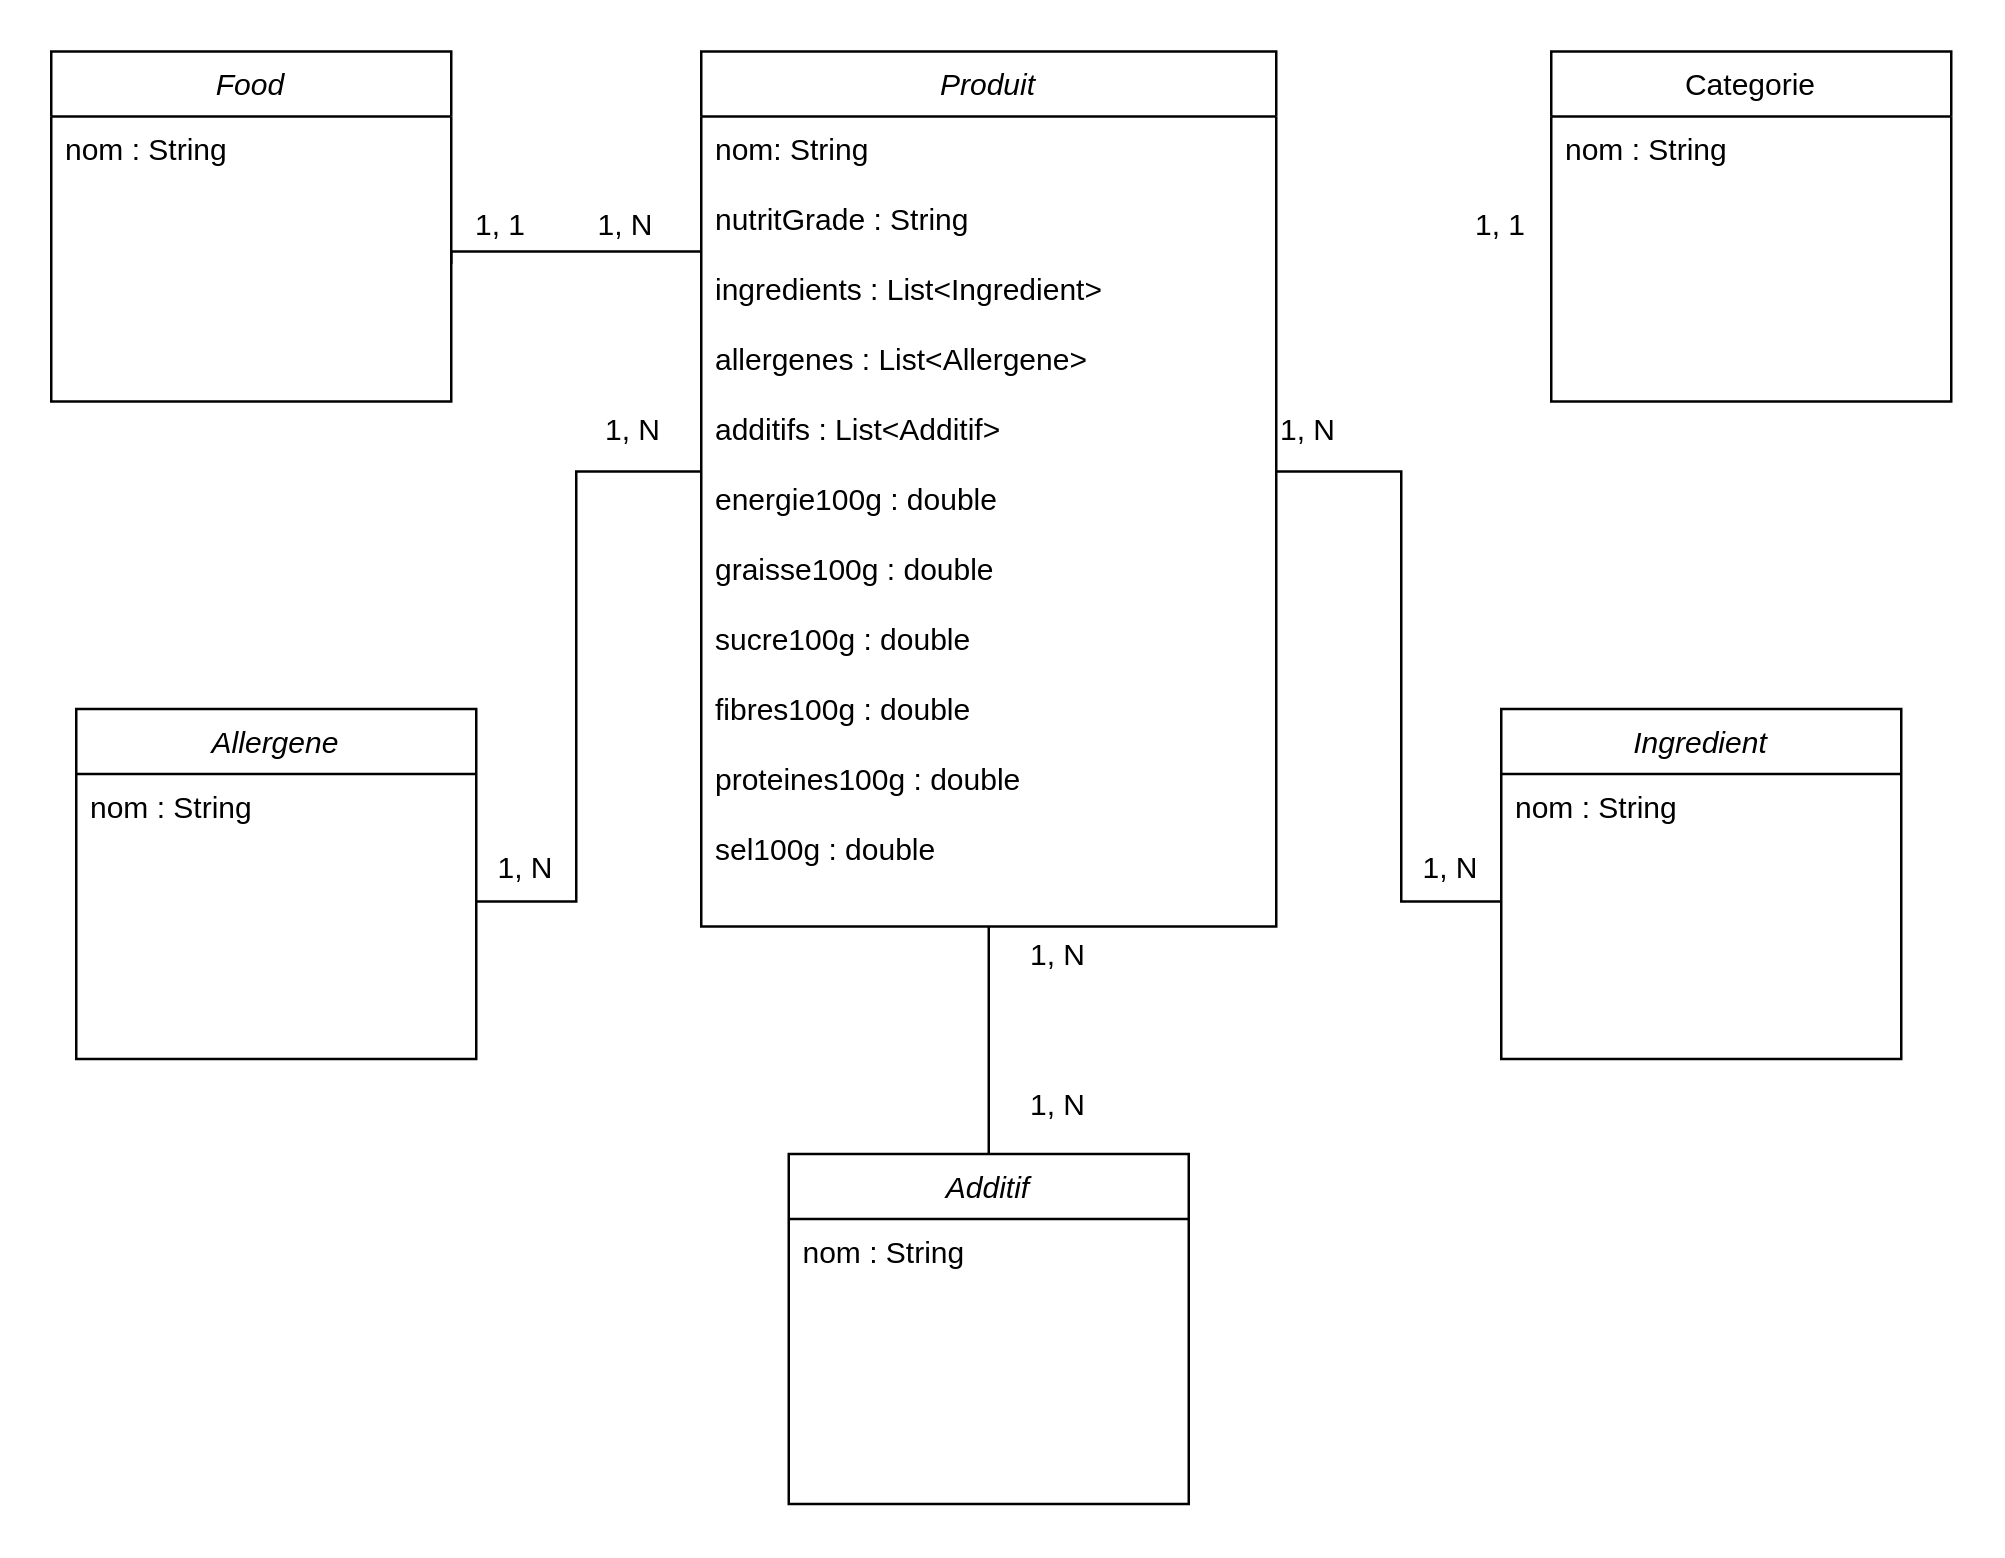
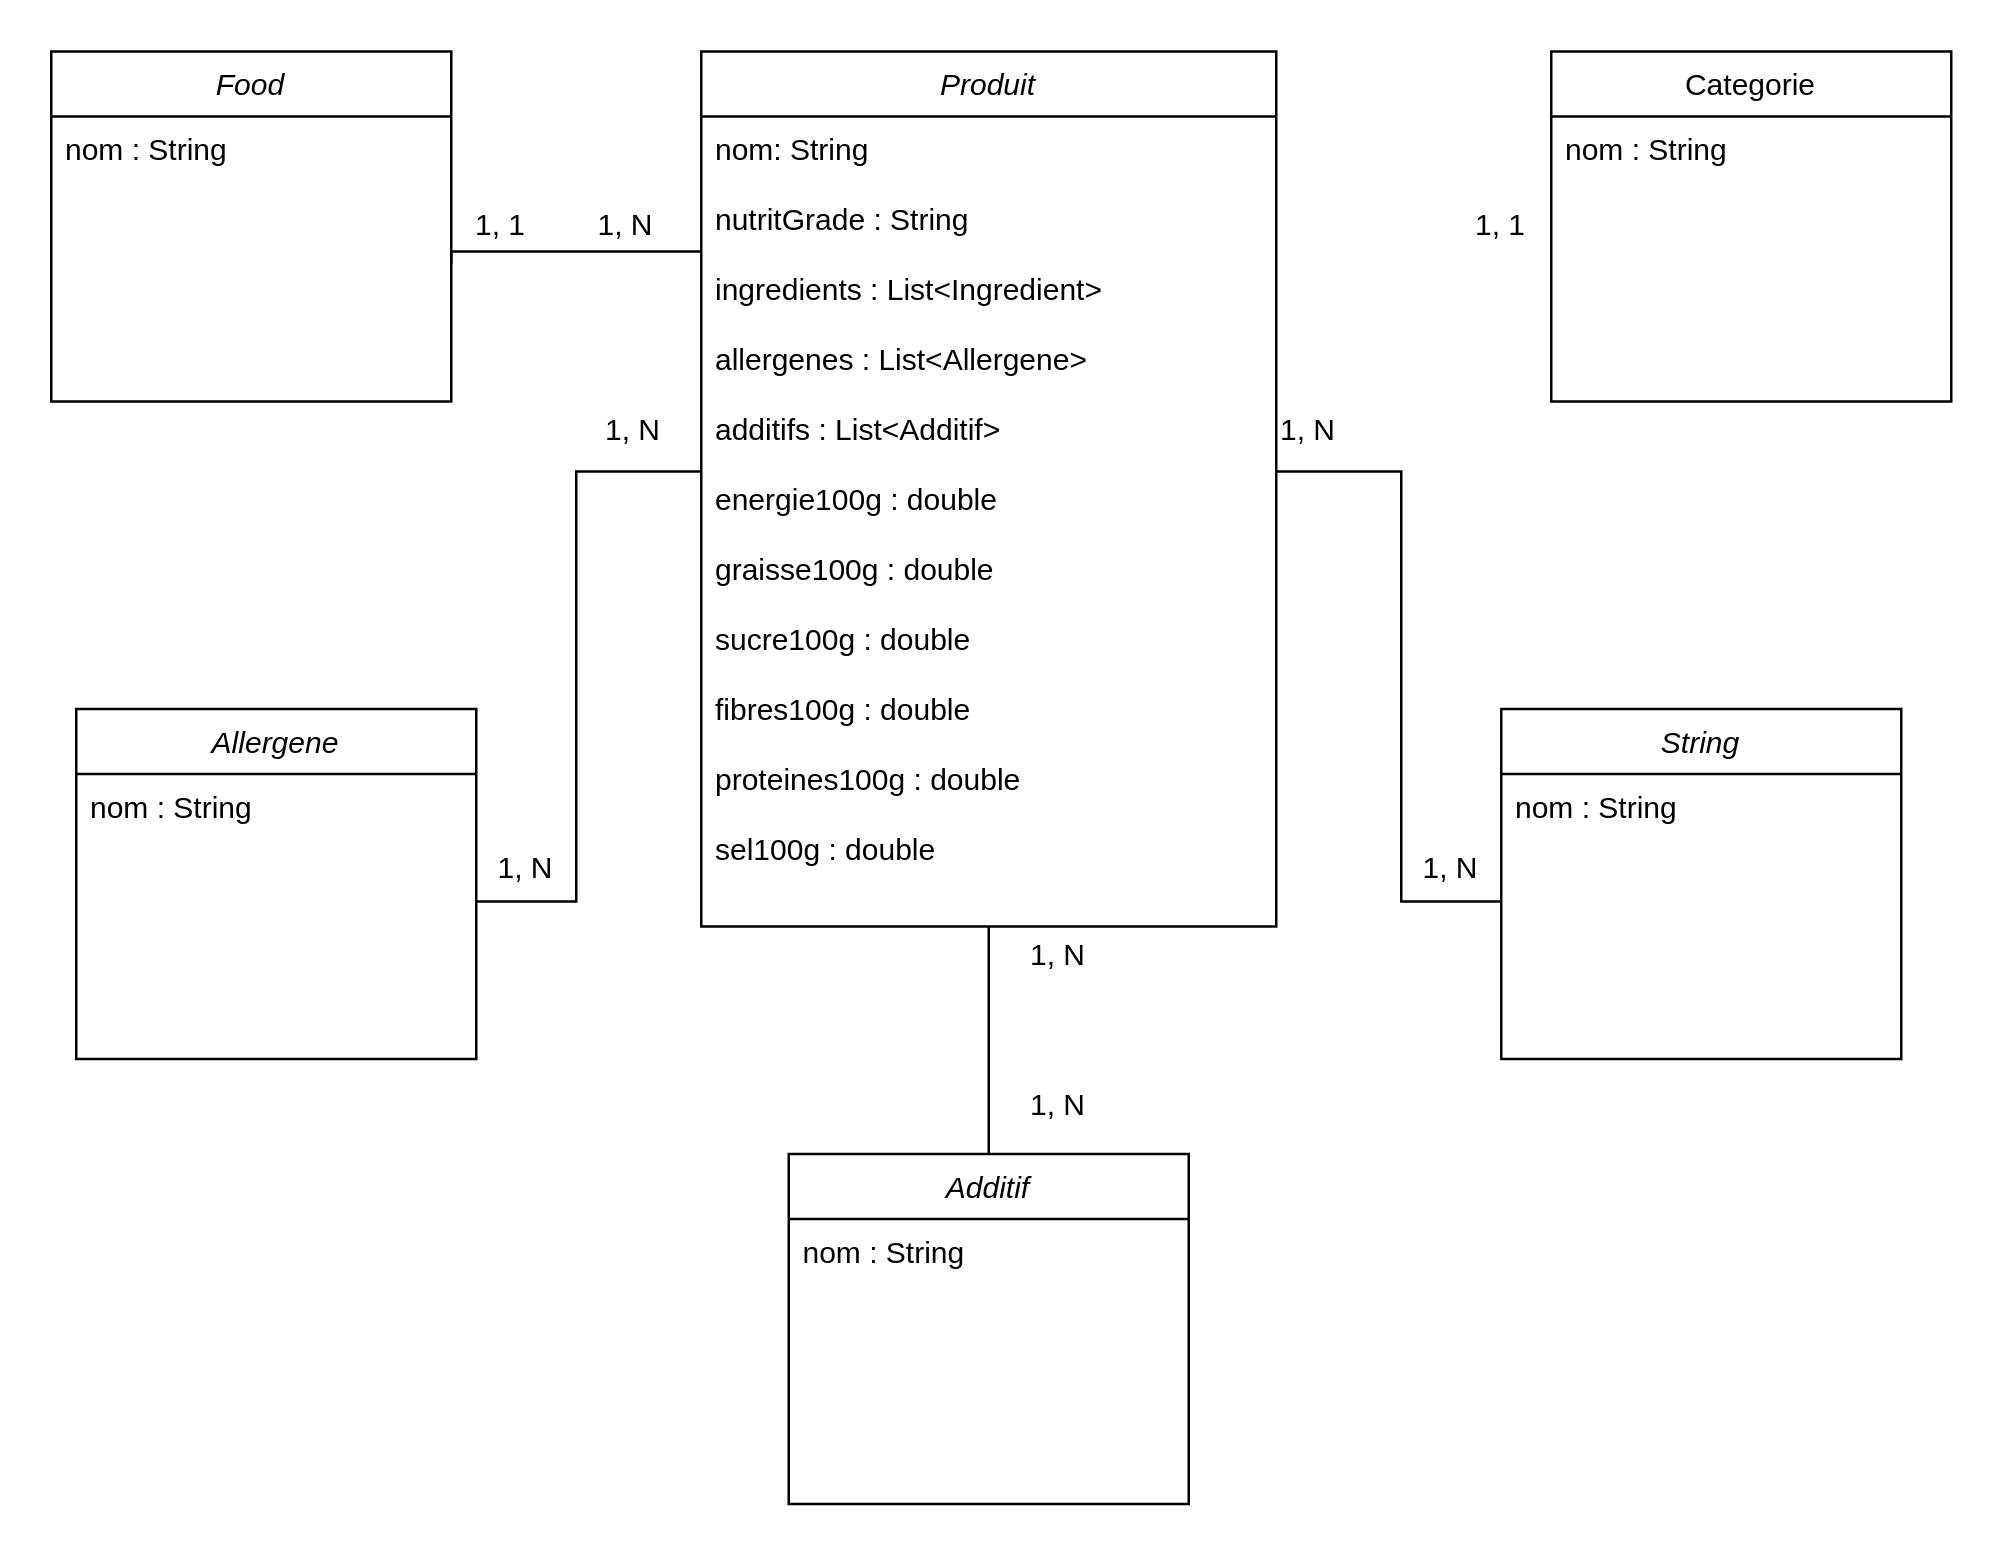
node "Ingredient": label "Ingredient" -> "String"
